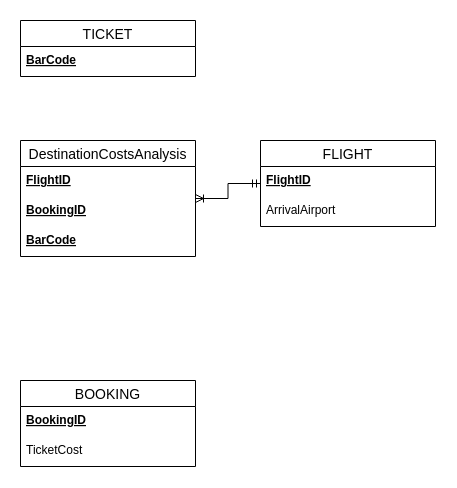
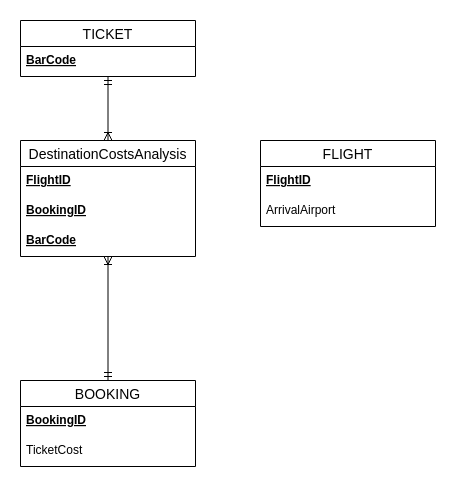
edge "TICKET" -- "DestinationCostsAnalysis": added
edge "FLIGHT" -- "DestinationCostsAnalysis": removed
edge "DestinationCostsAnalysis" -- "BOOKING": added
